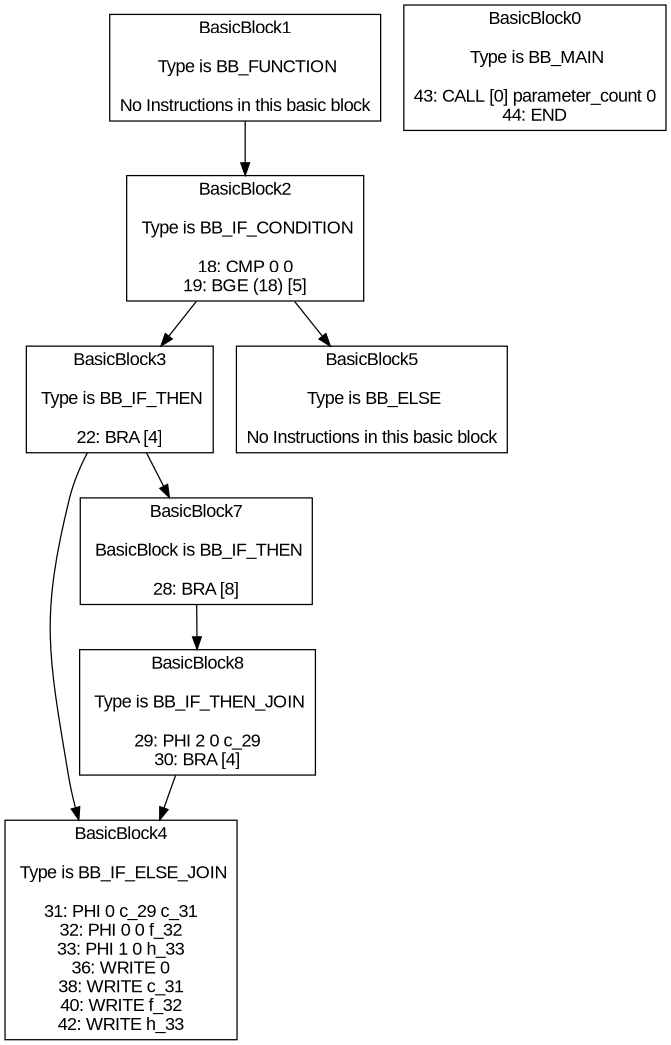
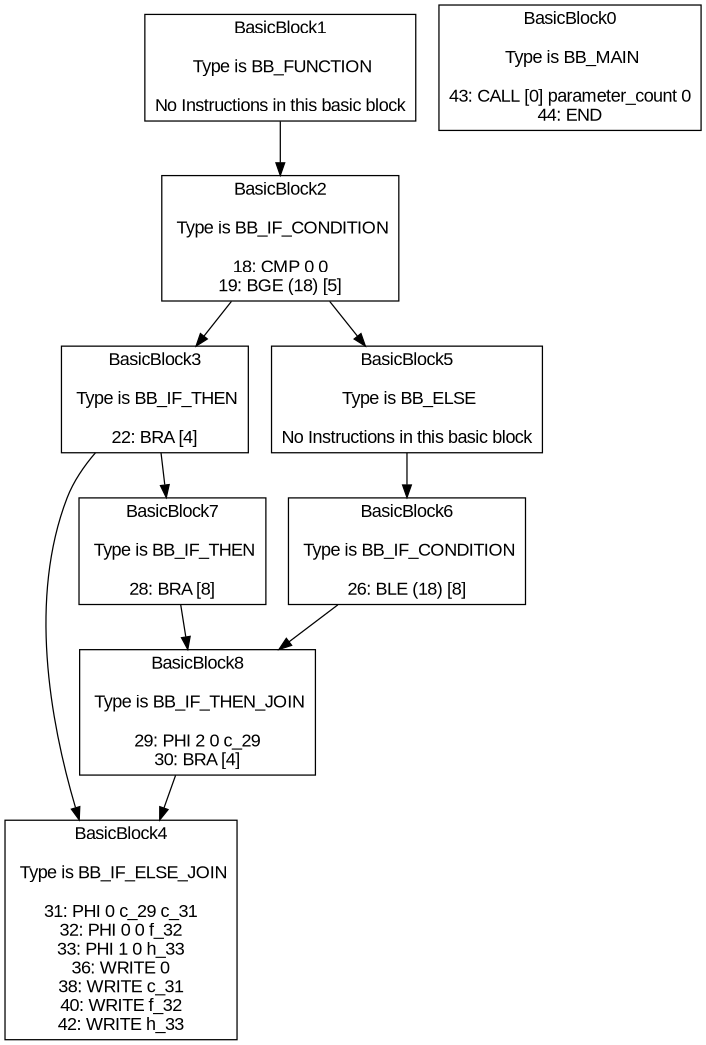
node "BasicBlock7 BasicBlock is BB_IF_THEN 28: BRA [8]": label "BasicBlock7 BasicBlock is BB_IF_THEN 28: BRA [8]" -> "BasicBlock7 Type is BB_IF_THEN 28: BRA [8]"
node "BasicBlock6 Type is BB_IF_CONDITION 26: BLE (18) [8]": added
